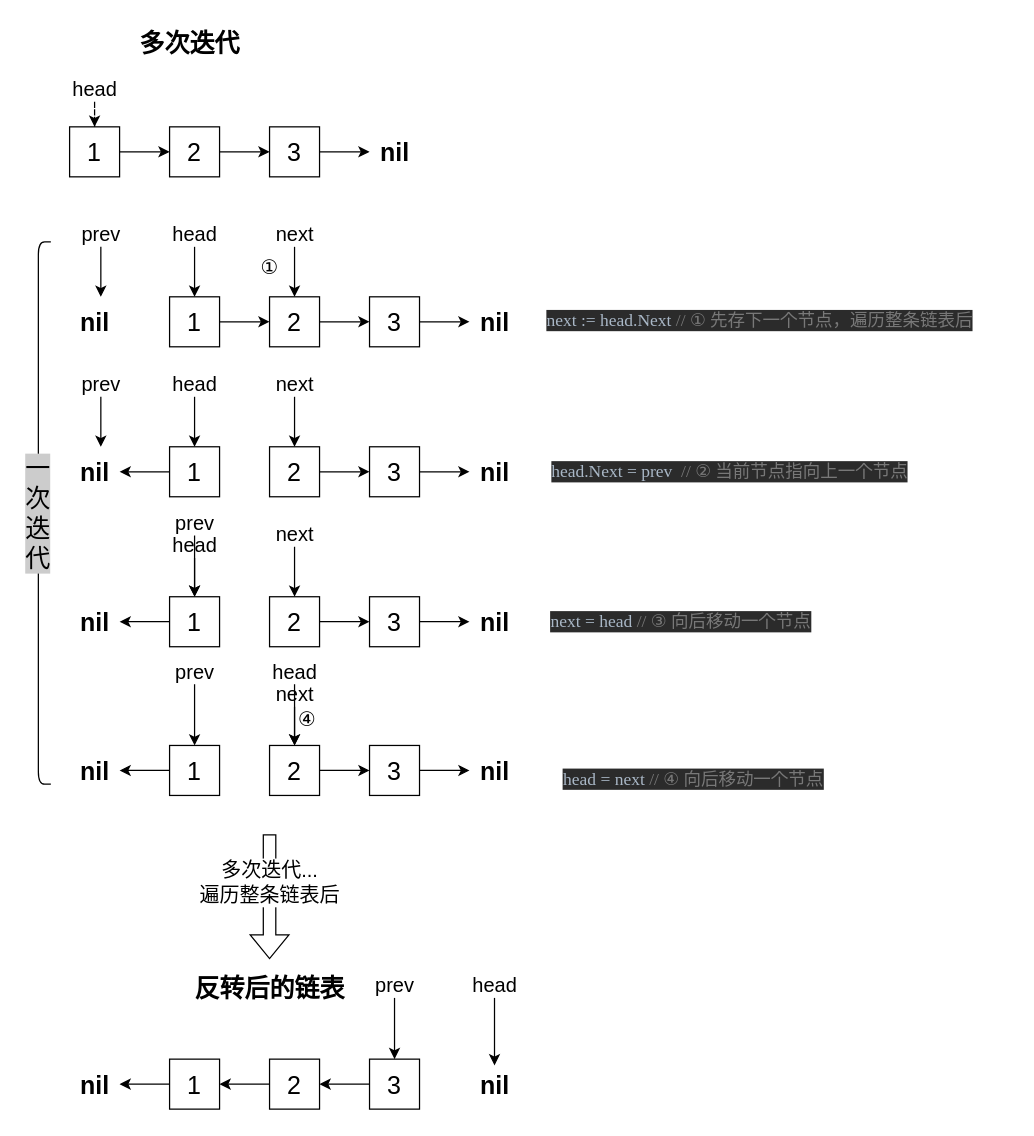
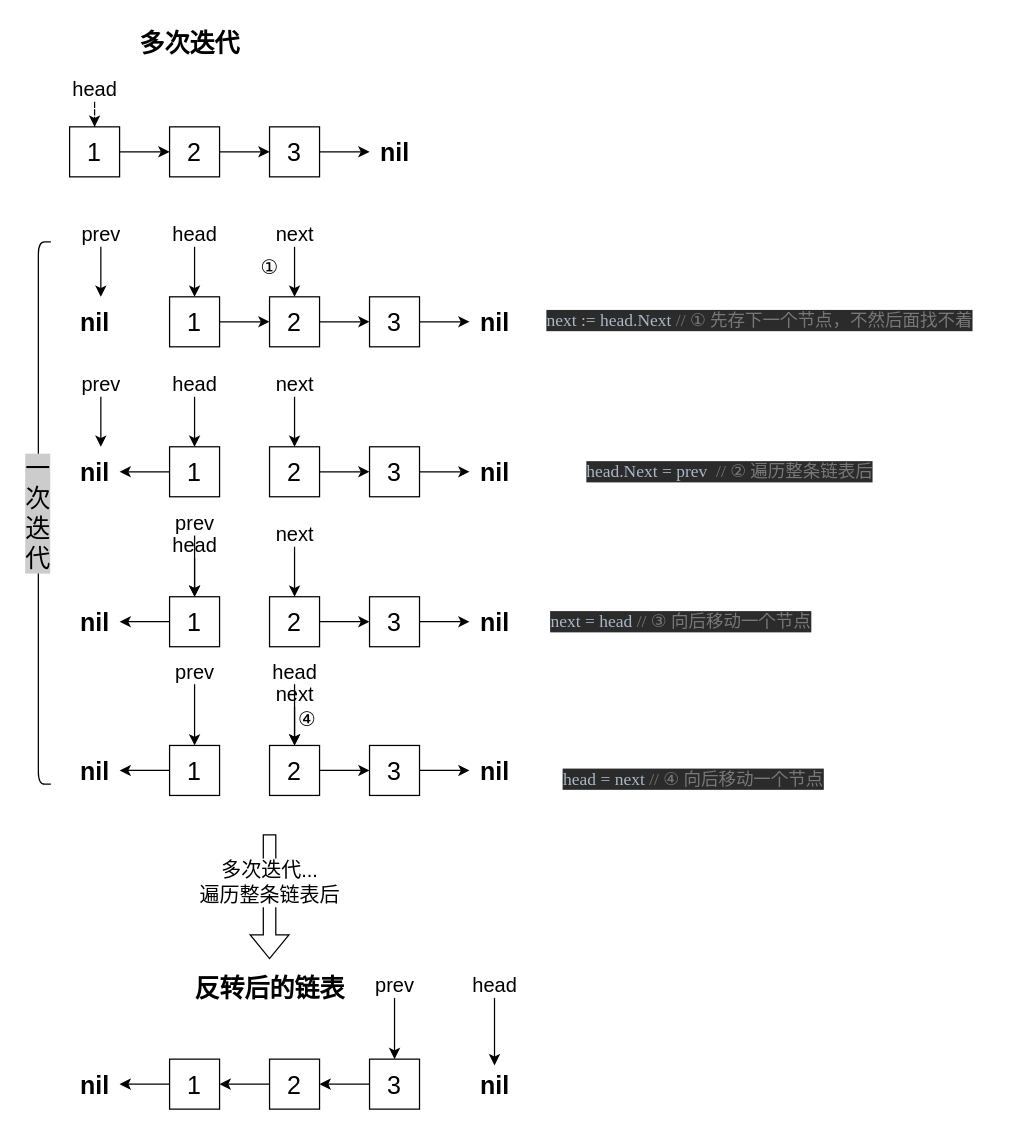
node "next := head.Next // ① 先存下一个节点，遍历整条链表后": label "next := head.Next // ① 先存下一个节点，遍历整条链表后" -> "next := head.Next // ① 先存下一个节点，不然后面找不着"
node "head.Next = prev // ② 当前节点指向上一个节点": label "head.Next = prev // ② 当前节点指向上一个节点" -> "head.Next = prev // ② 遍历整条链表后"
